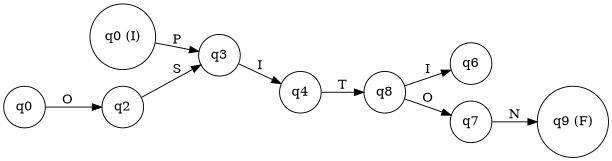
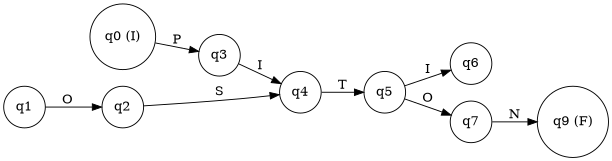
edge "q2" -> "q3": now "q2" -> "q4"
node "q8": label "q8" -> "q5"
node "q0": label "q0" -> "q1"
